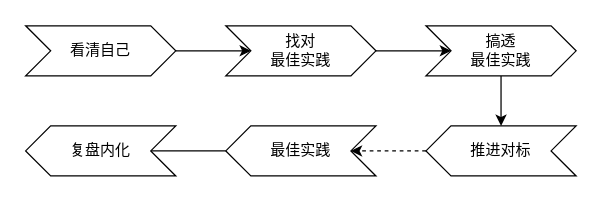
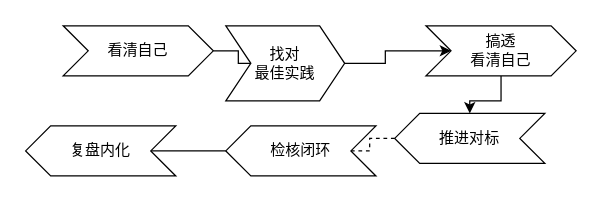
node "看清自己": moved (101, 51) -> (138, 51)
node "找对 最佳实践": size 150x50 -> 119x75
node "搞透 最佳实践": label "搞透 最佳实践" -> "搞透 看清自己"
node "最佳实践": label "最佳实践" -> "检核闭环"
node "推进对标": moved (501, 151) -> (469, 138)
